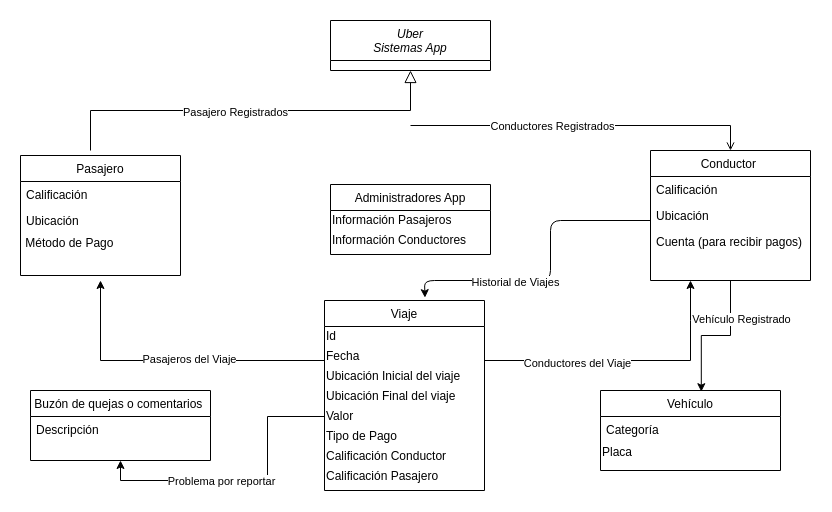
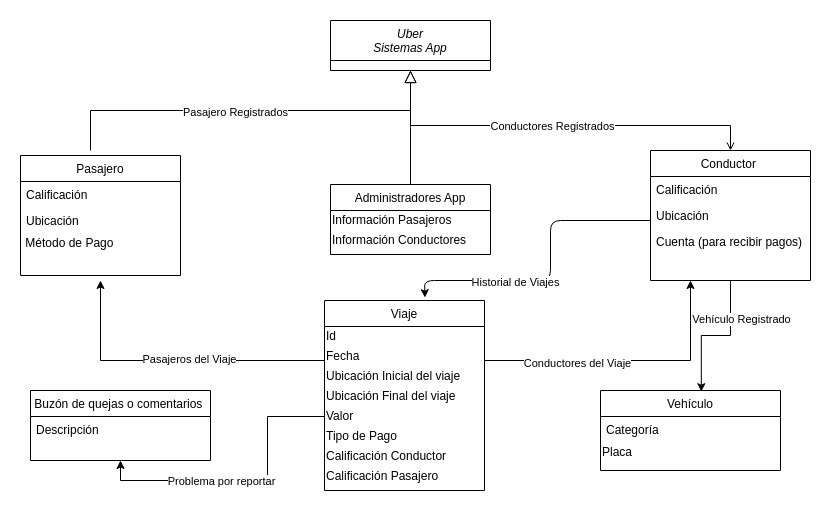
edge "Administradores App" -> "Uber Sistemas App": added
